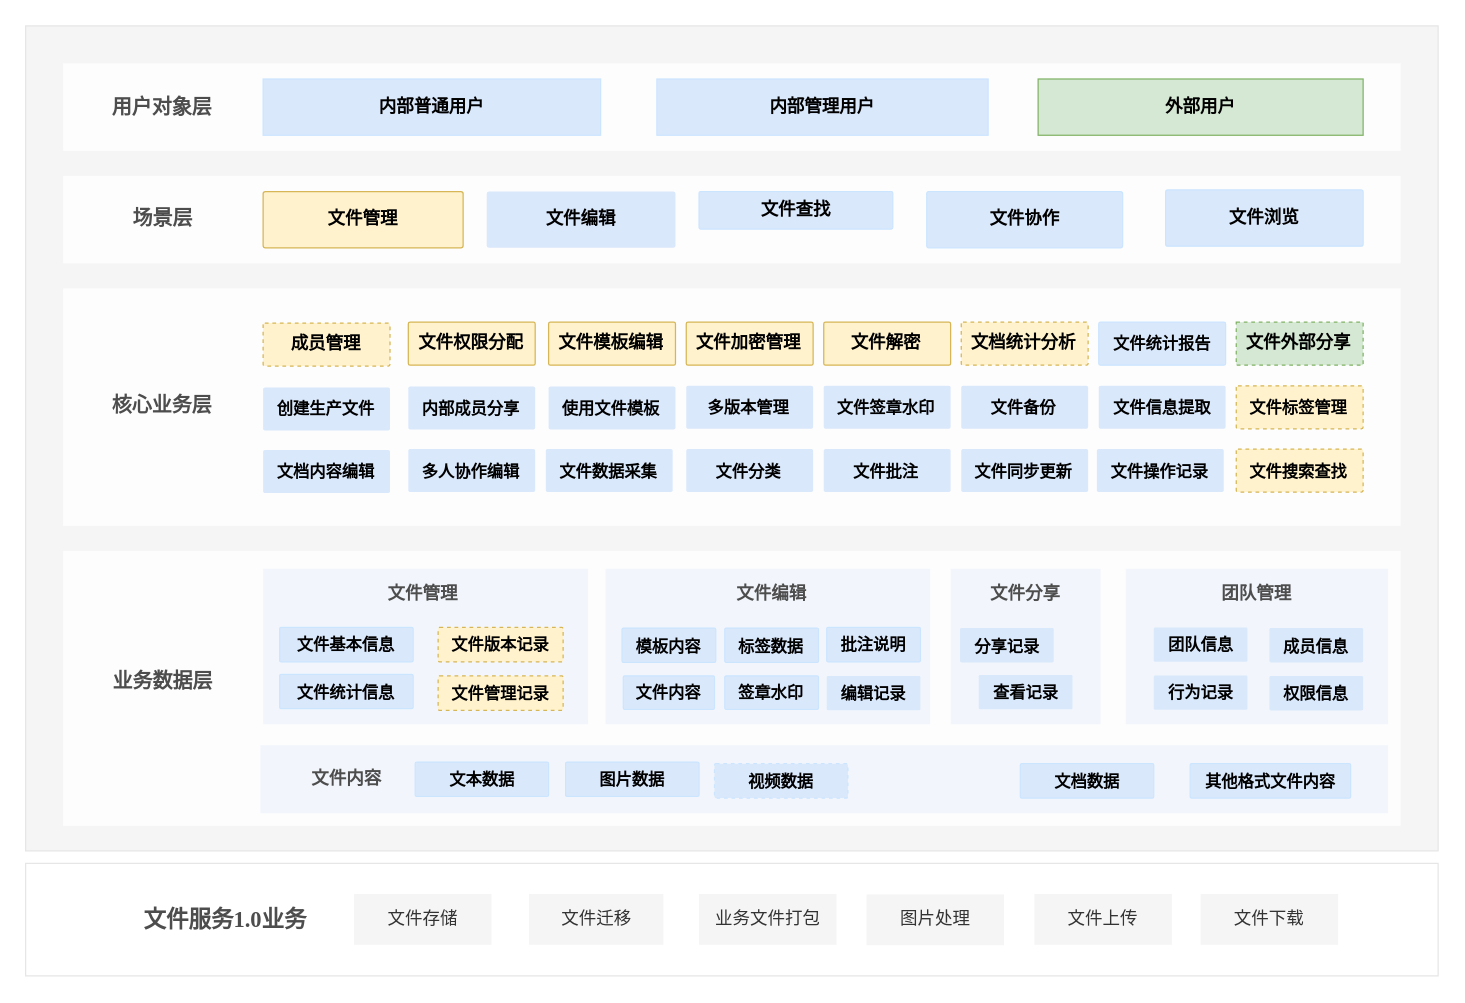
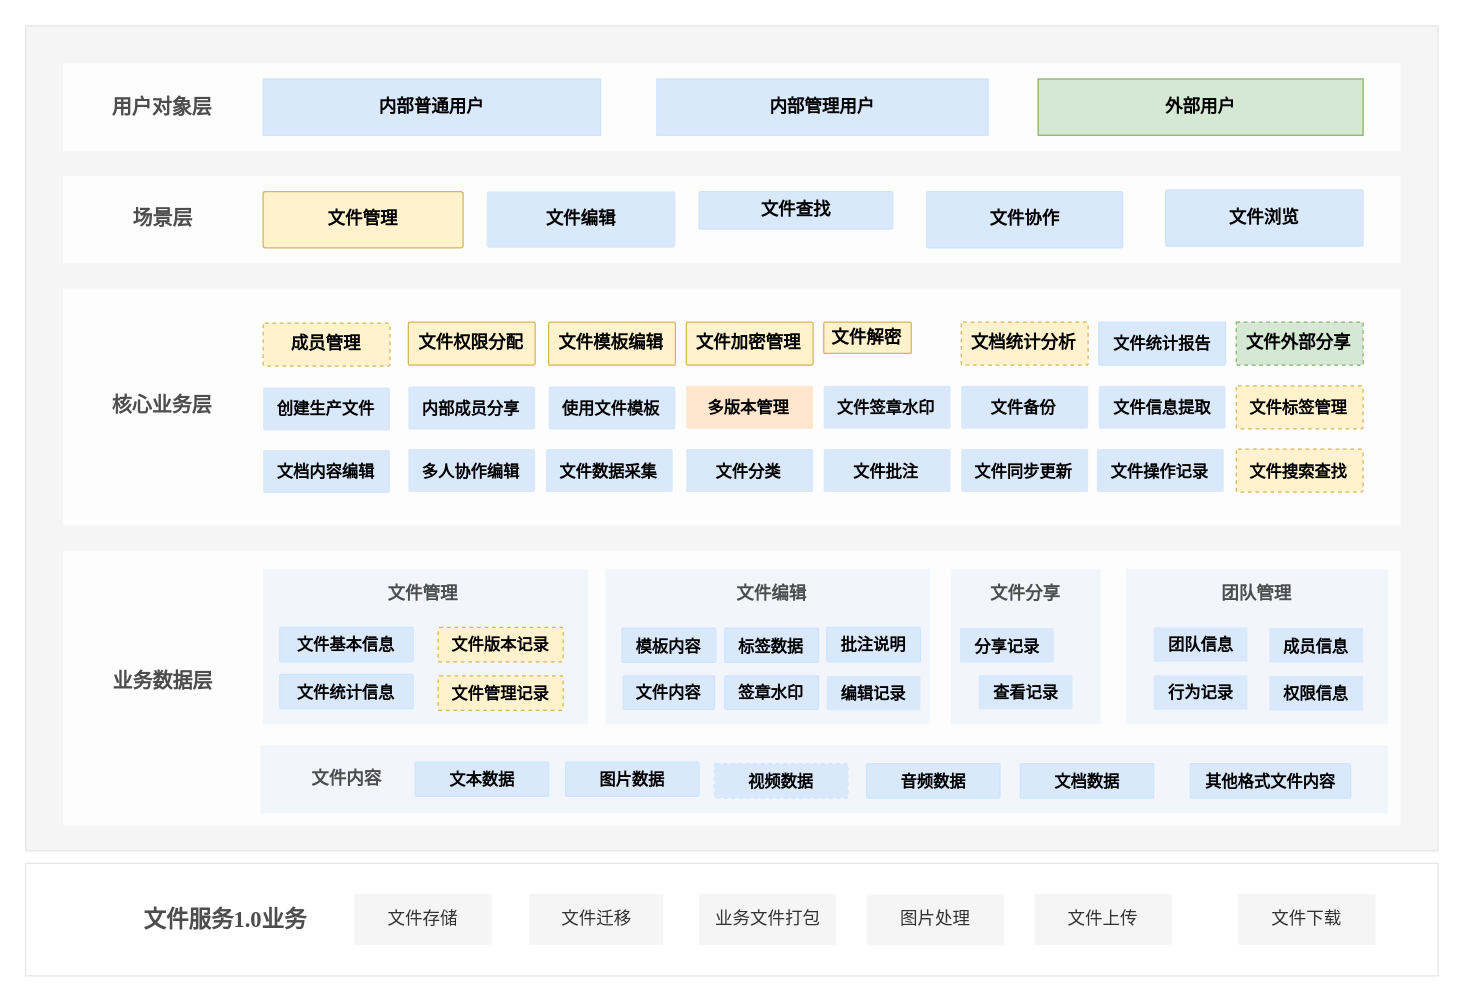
node "文件解密": size 127x43 -> 88x31
node "多版本管理": fillcolor #dae8fc -> #ffe6cc
node "音频数据": added
node "文件下载": moved (1269, 919) -> (1307, 919)
